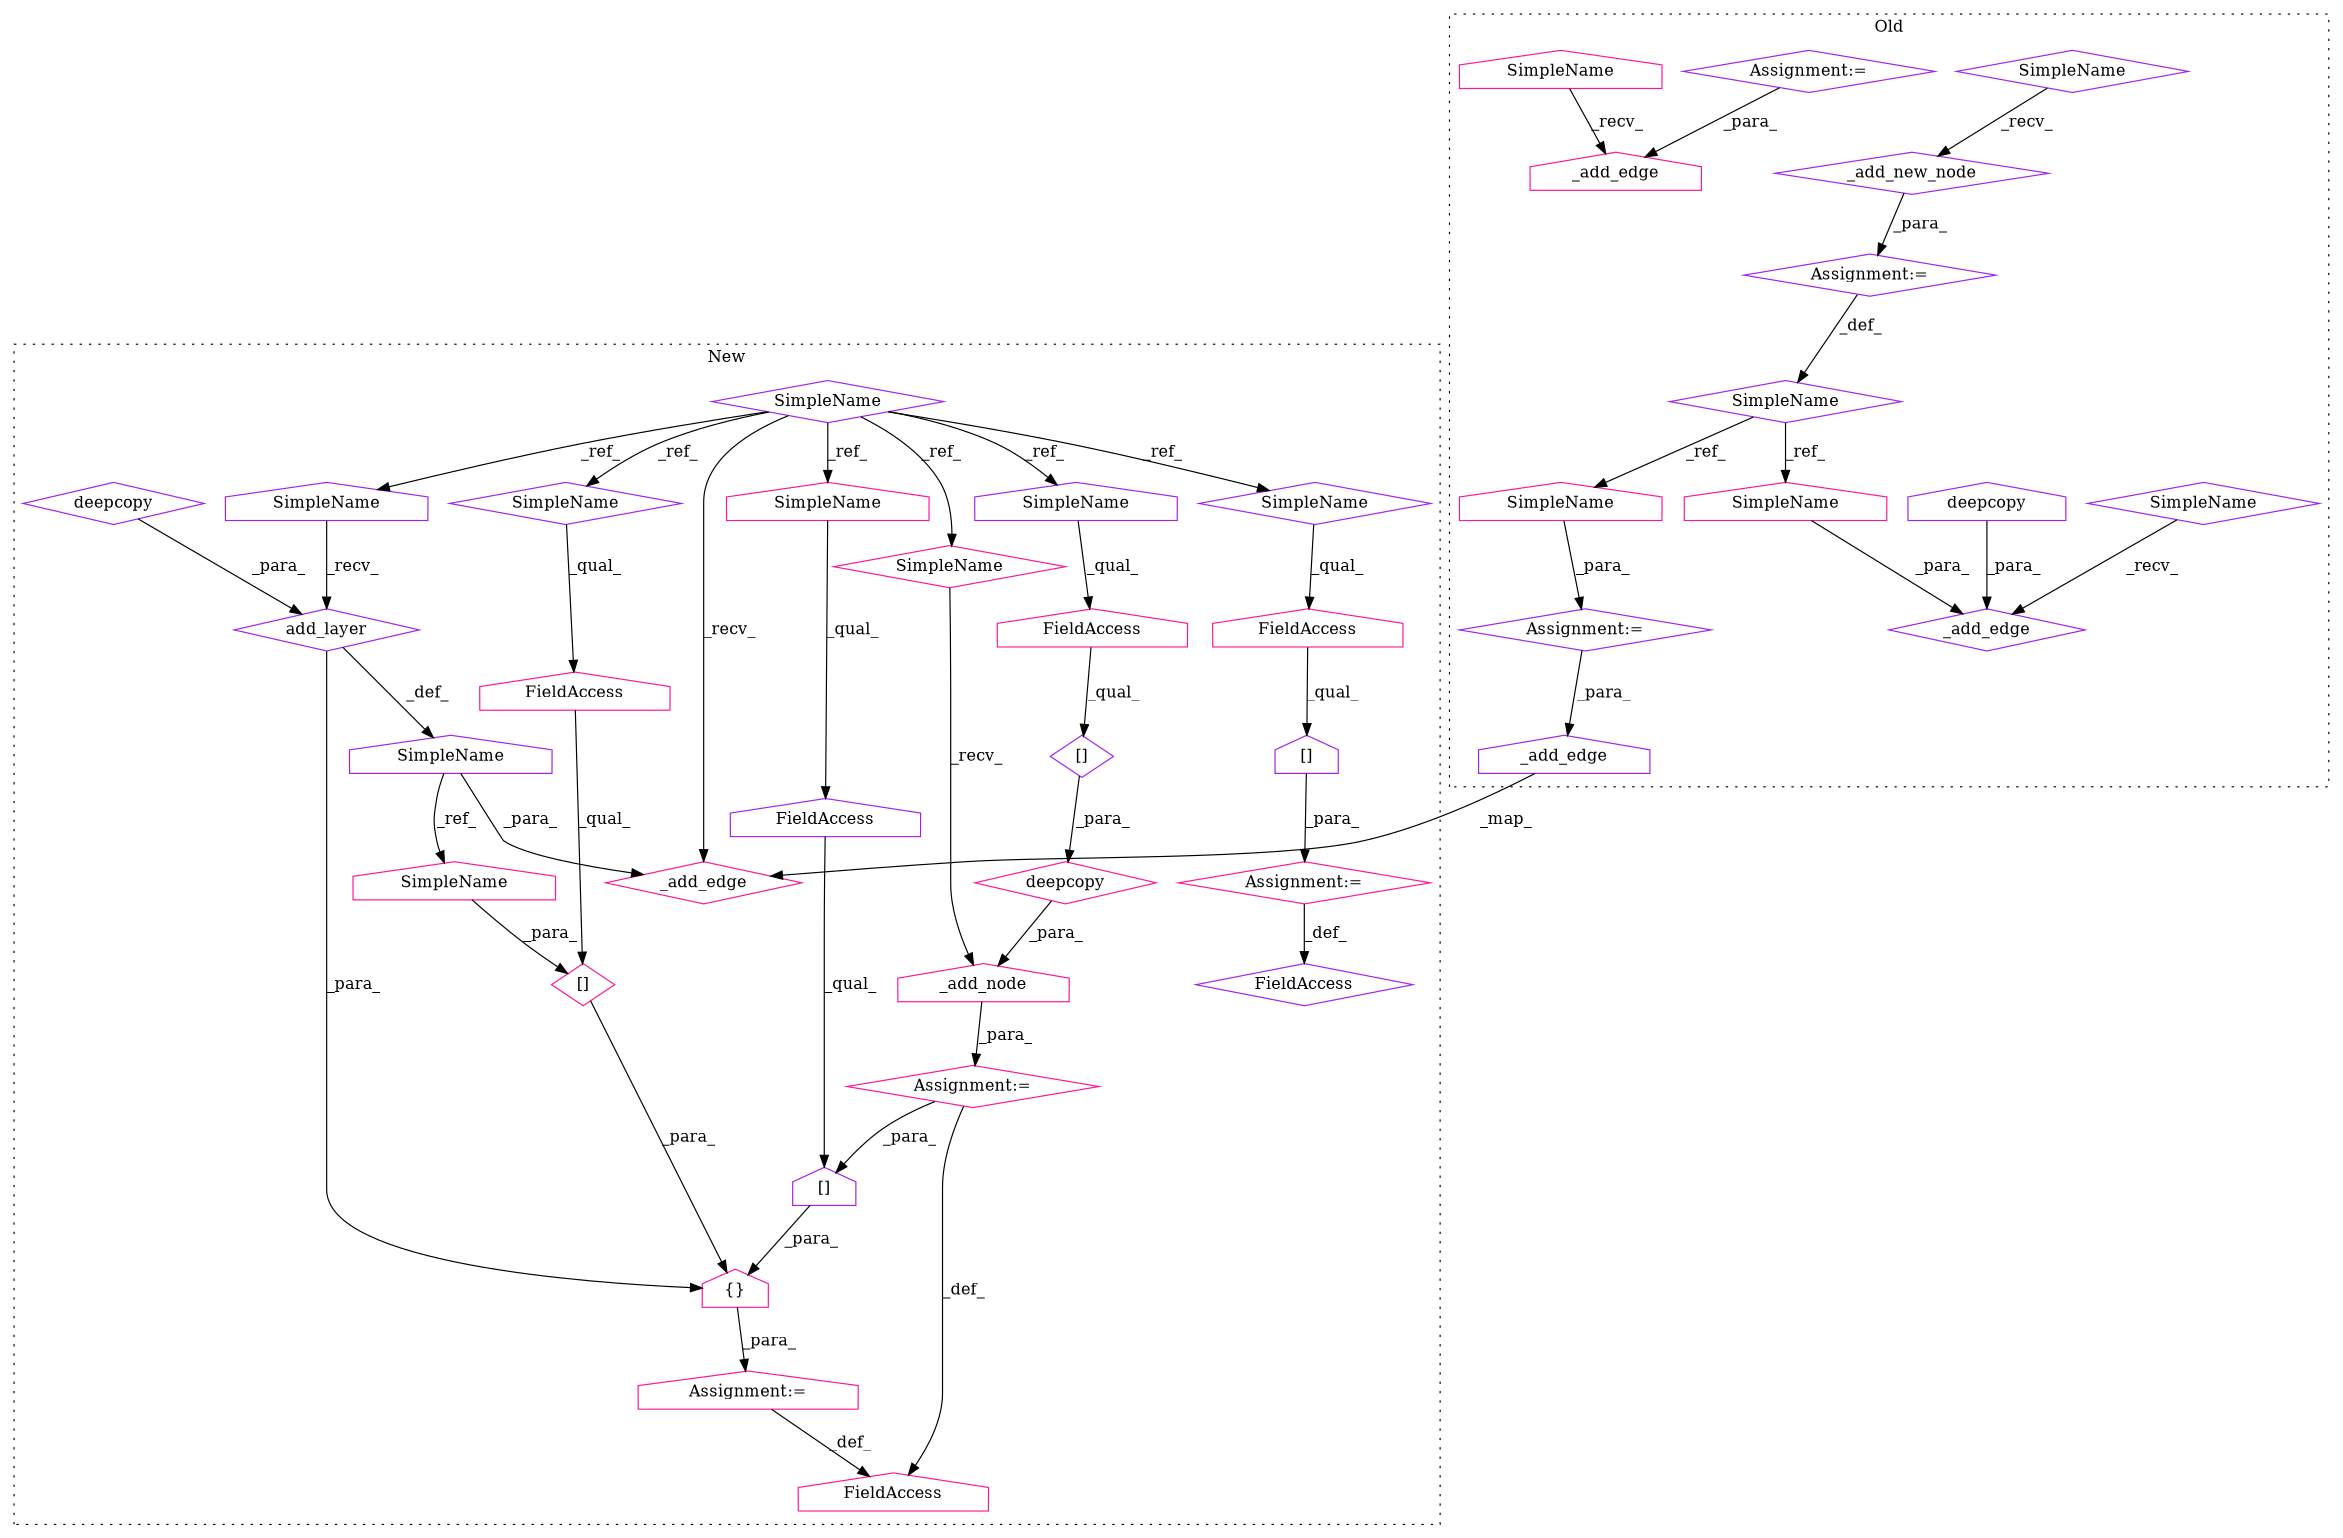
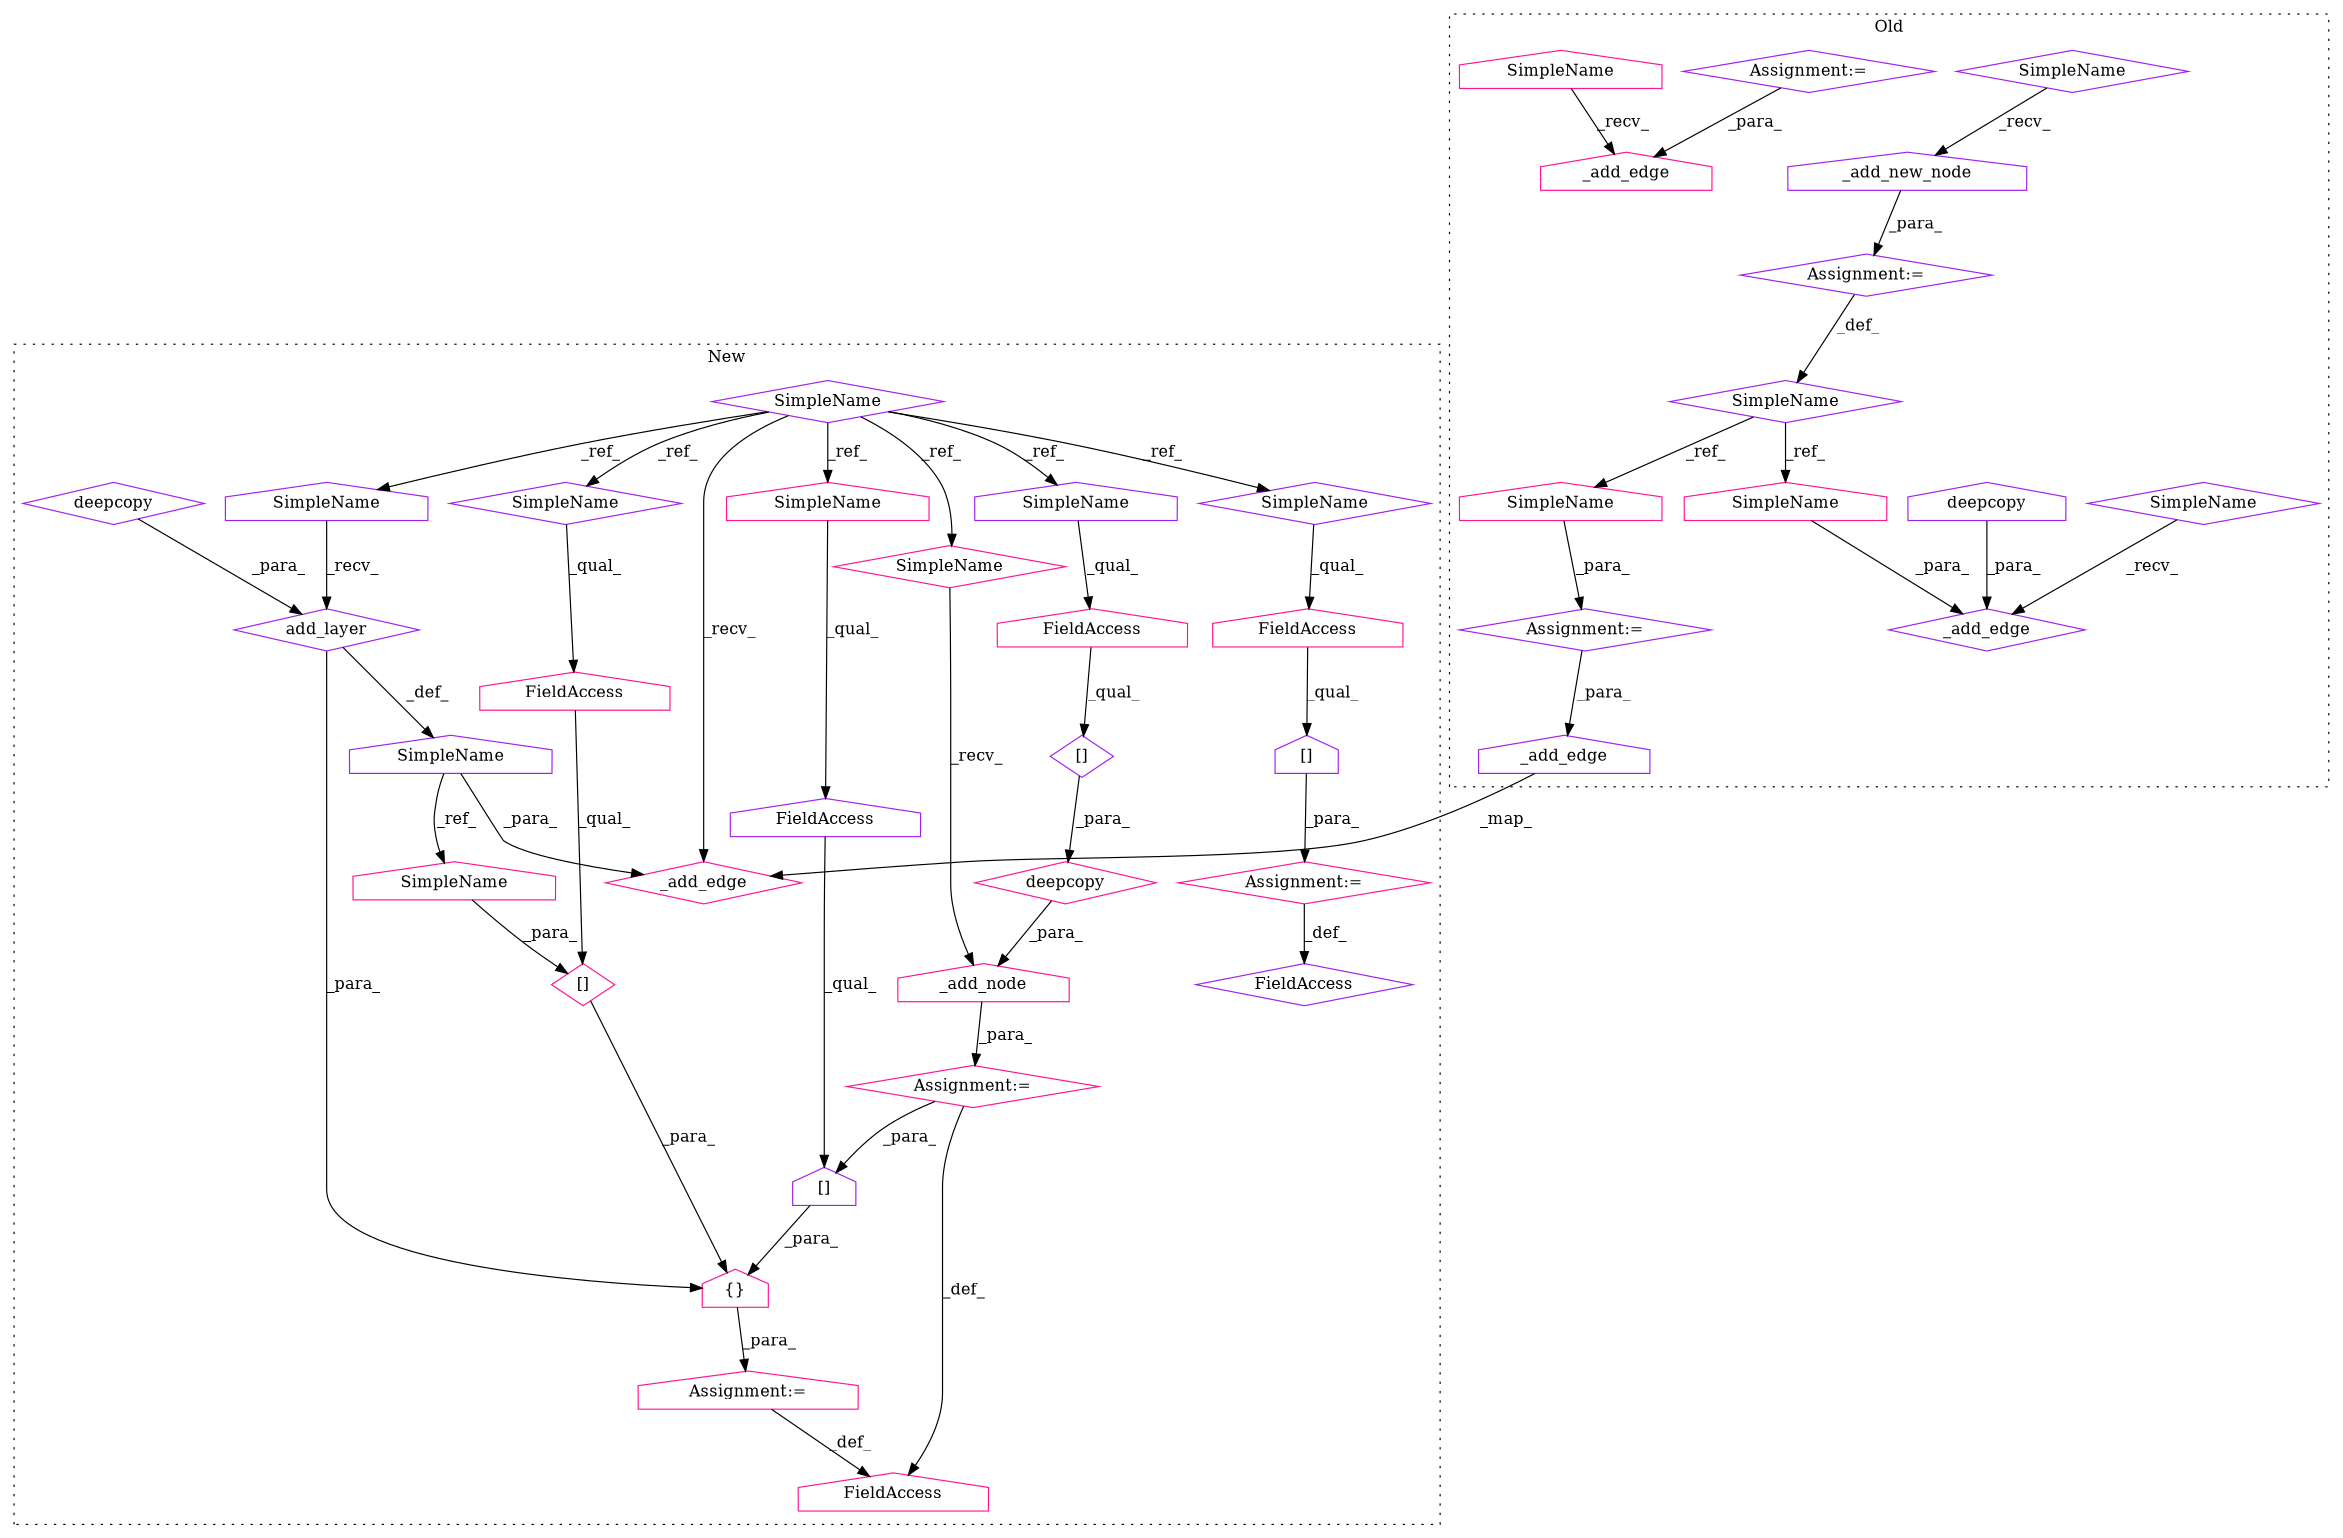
node "_add_new_node": shape diamond -> house
